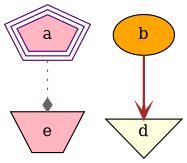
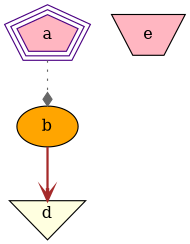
edge "a" -> "e": now "a" -> "b"
